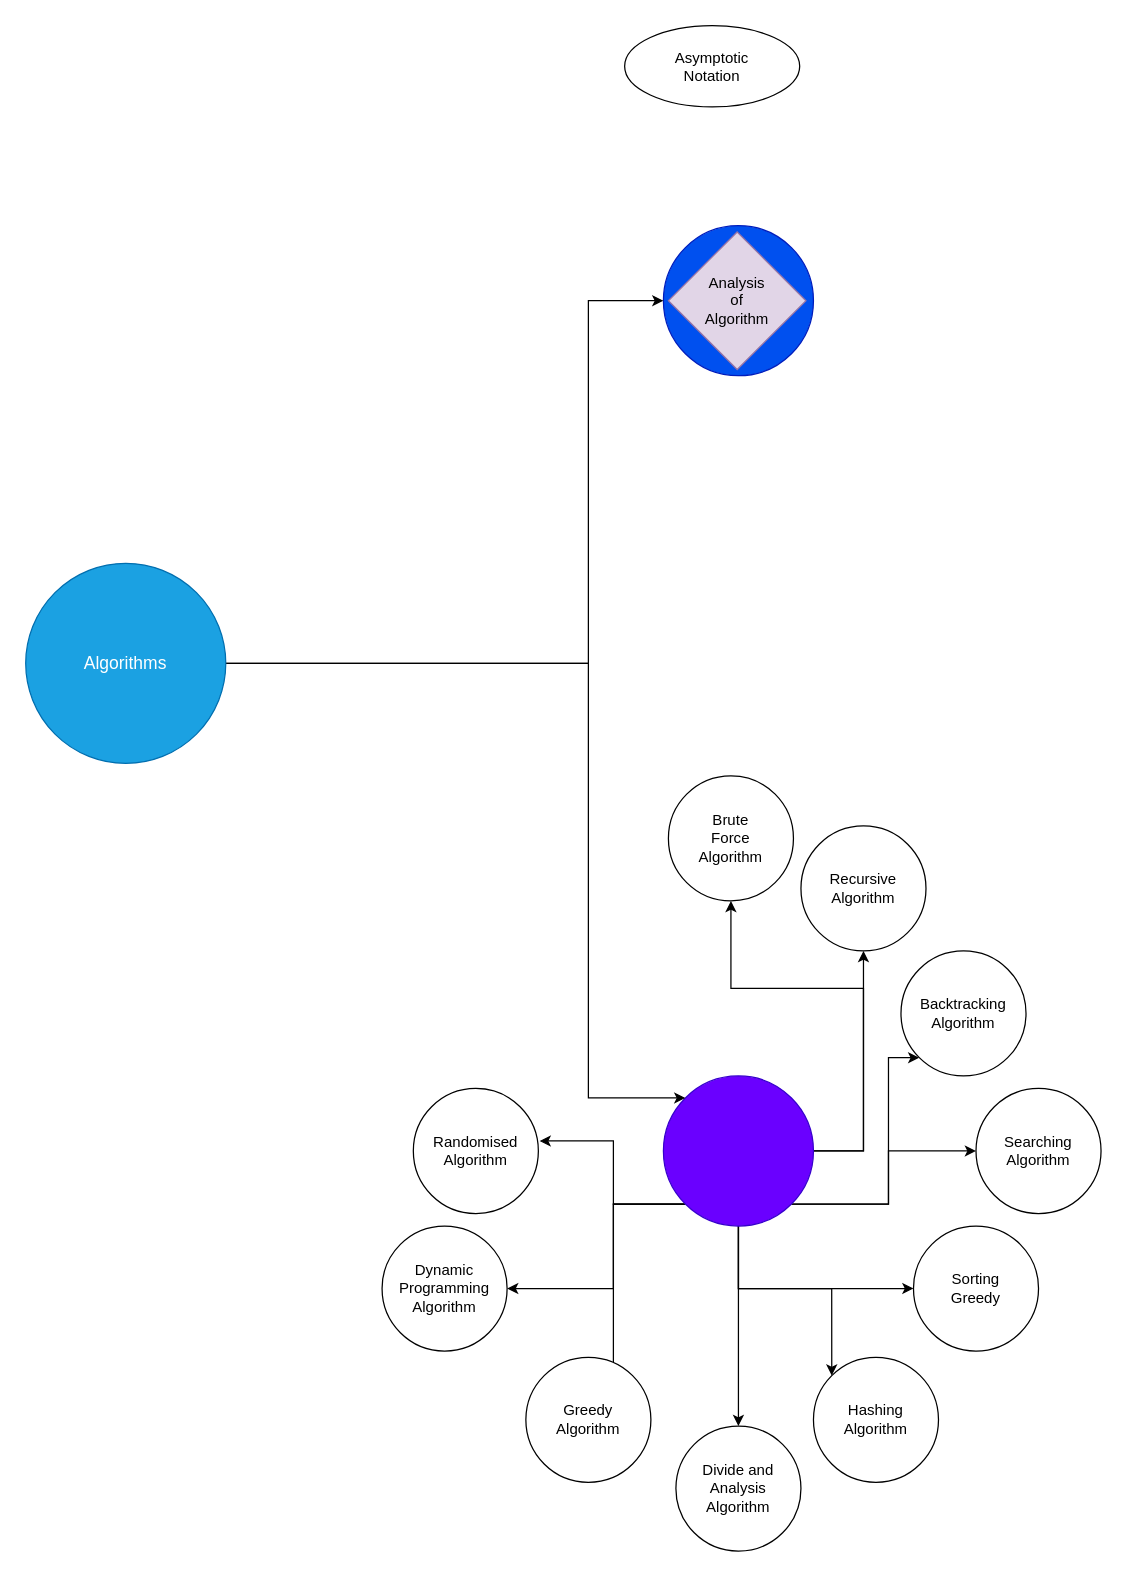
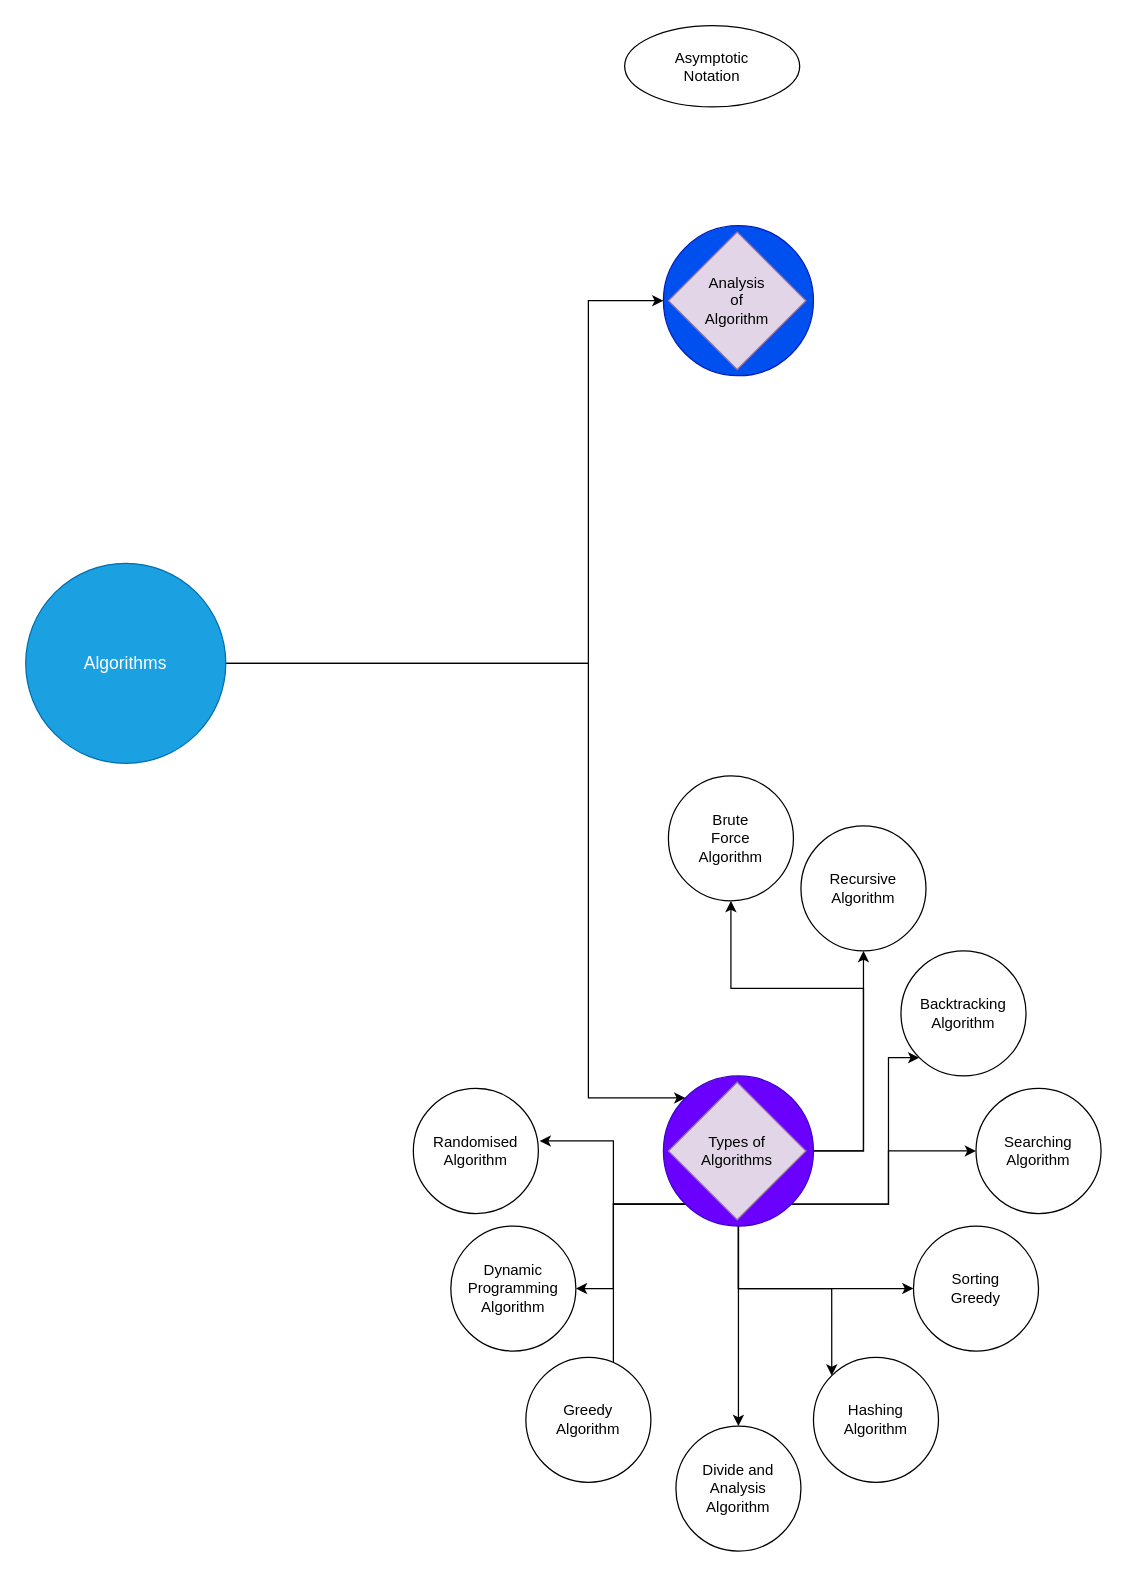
node "Types of Algorithms": added
node "Dynamic Programming Algorithm": moved (444, 1288) -> (513, 1288)
